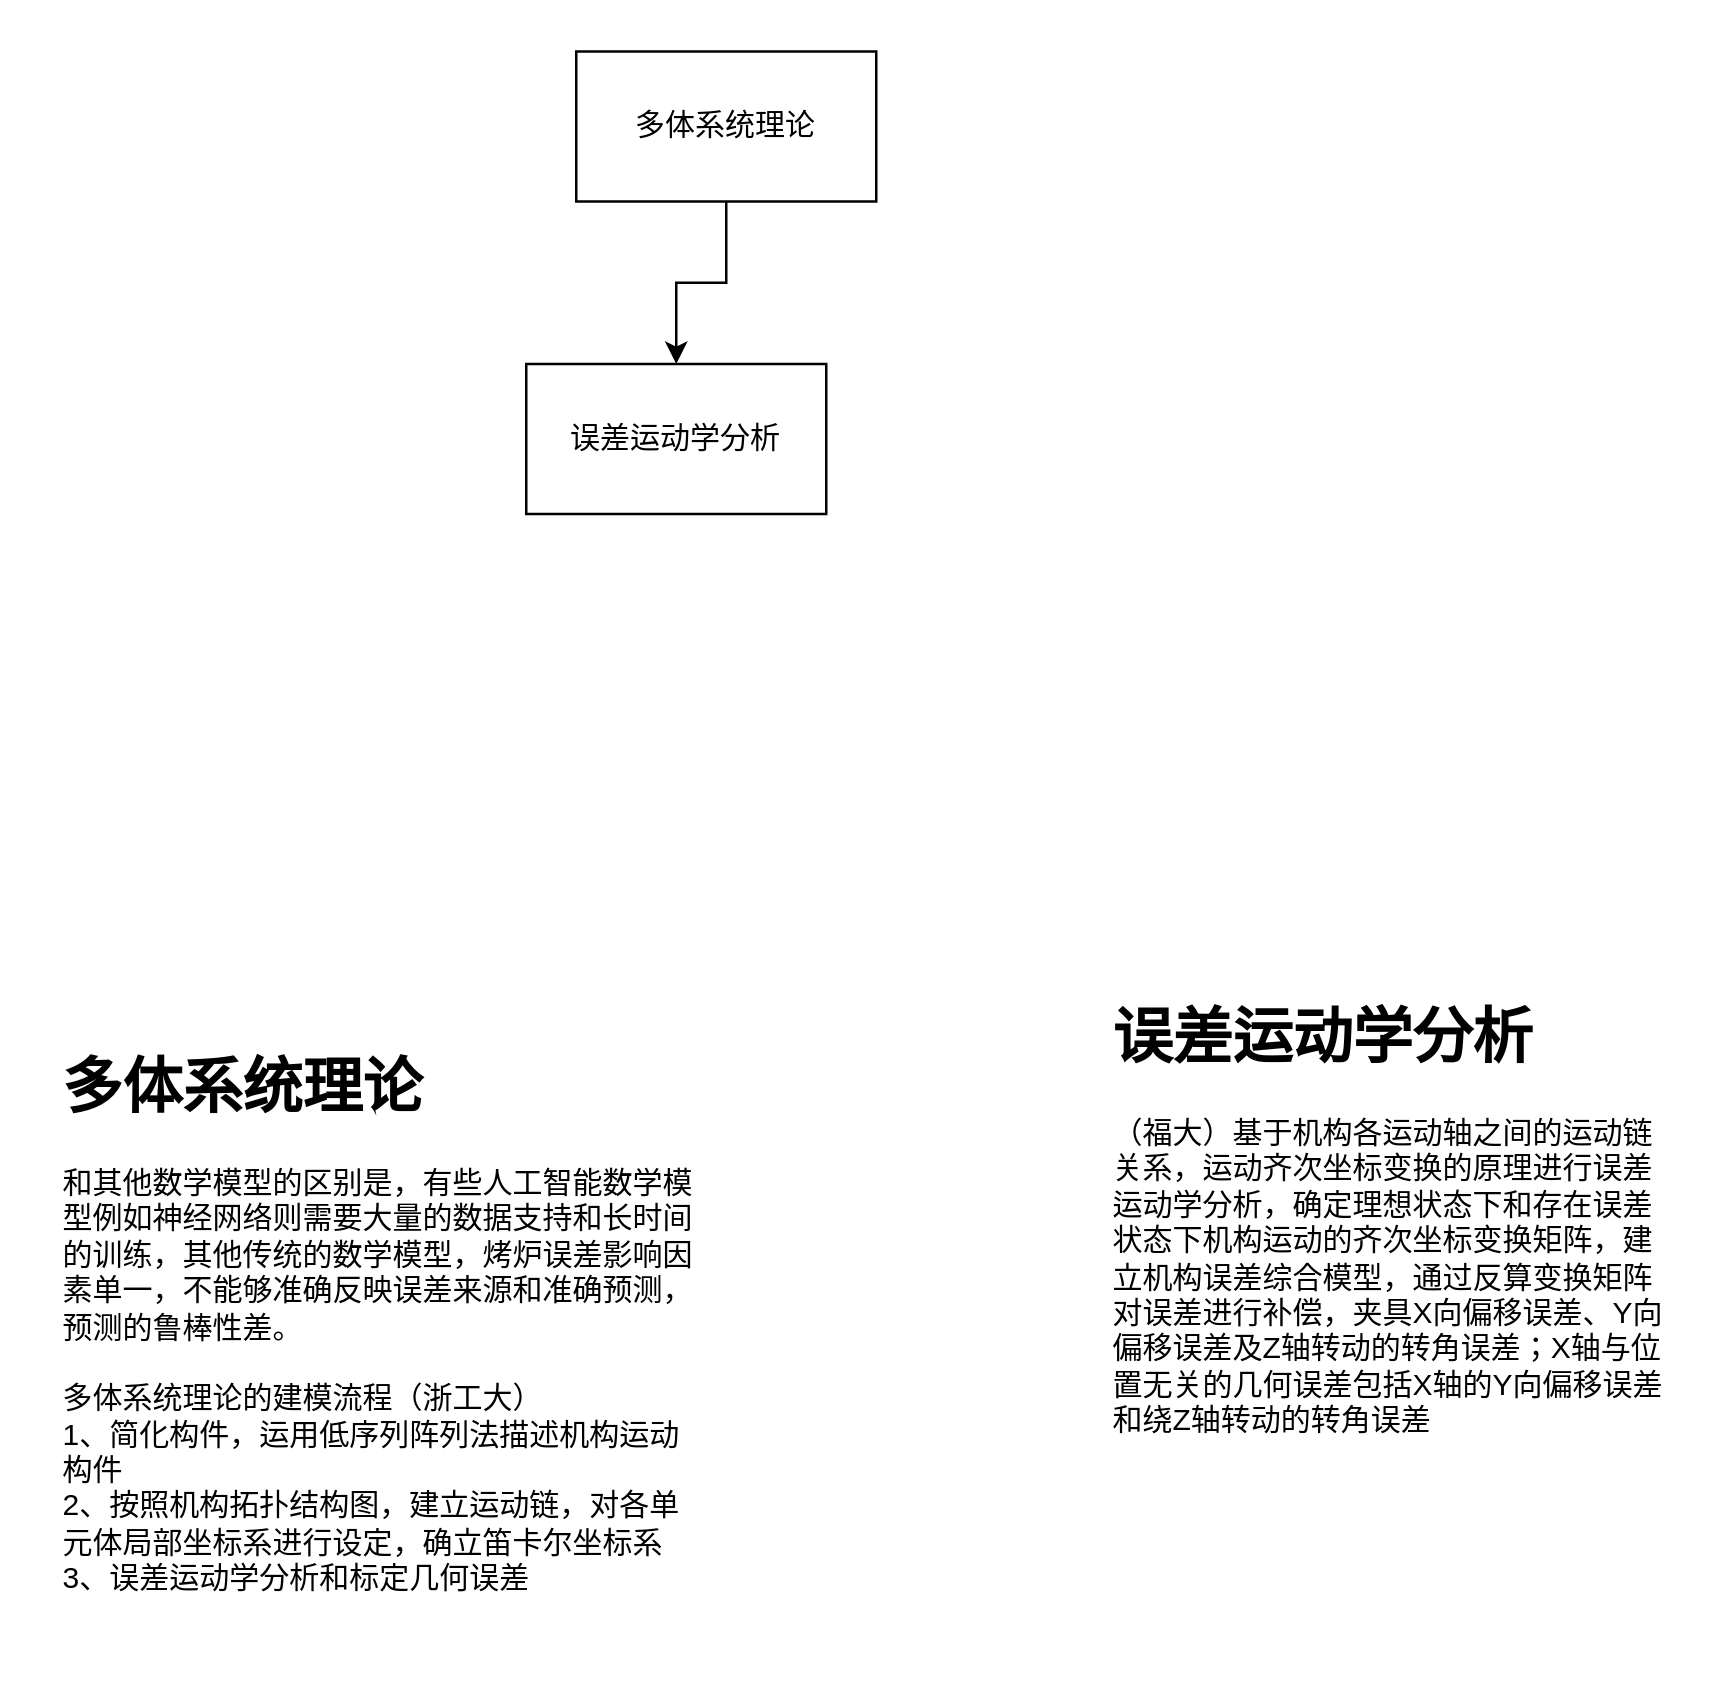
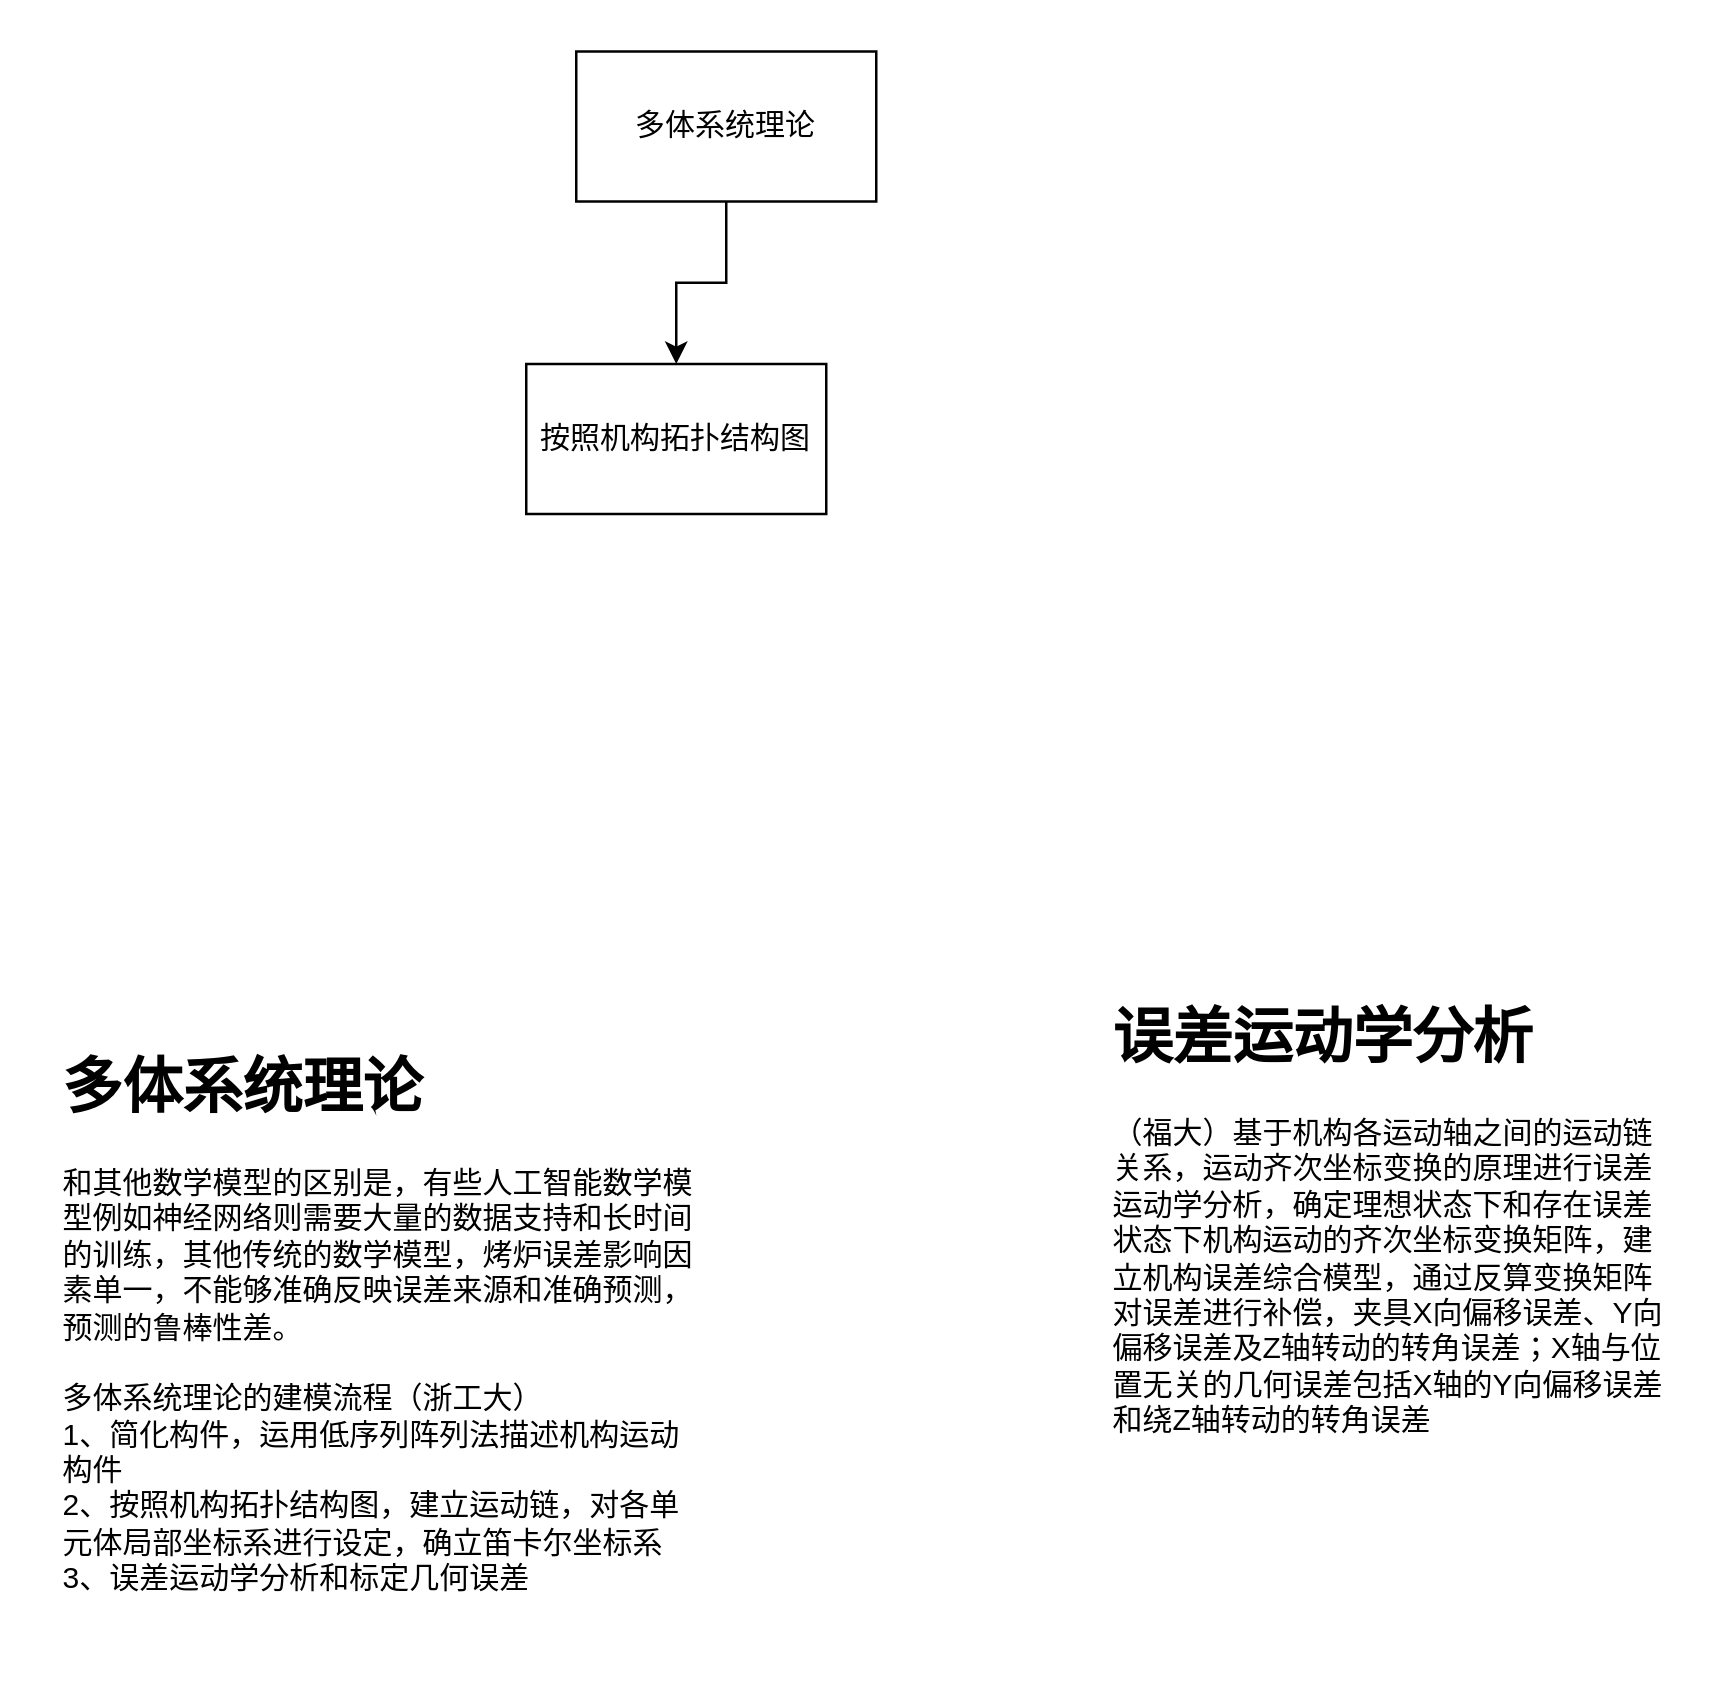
node "误差运动学分析": label "误差运动学分析" -> "按照机构拓扑结构图"
